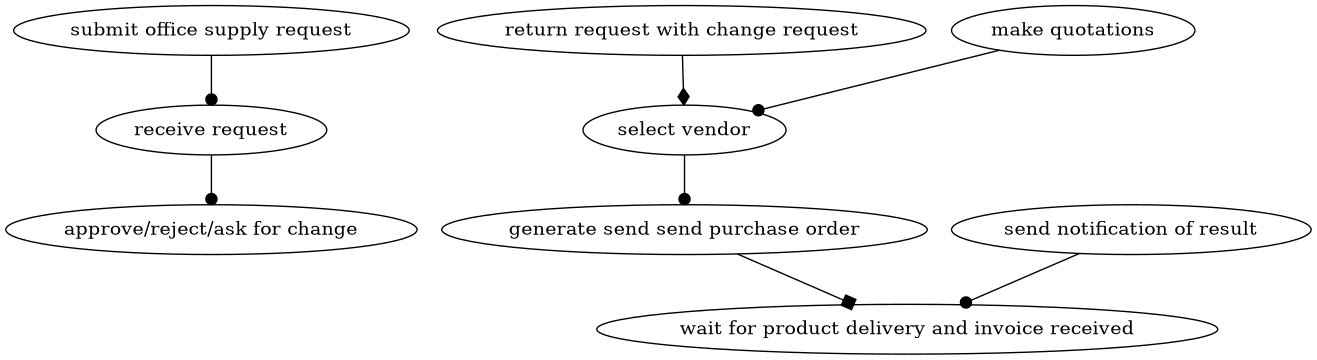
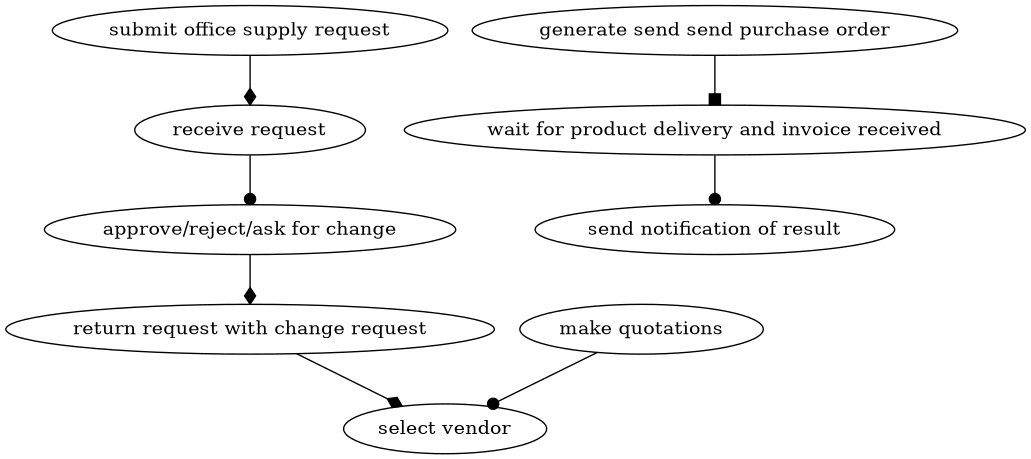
edge "submit office supply request" -> "receive request": arrowhead dot -> diamond
edge "select vendor" -> "generate send send purchase order": removed
edge "approve/reject/ask for change" -> "return request with change request": added
edge "send notification of result" -> "wait for product delivery and invoice received": reversed
